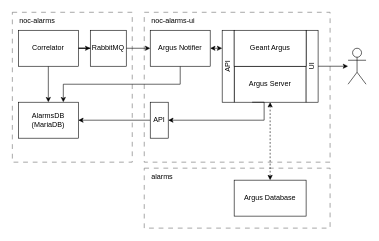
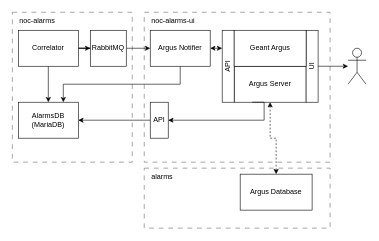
node "Argus Database": moved (270, 198) -> (276, 192)
